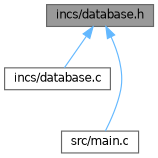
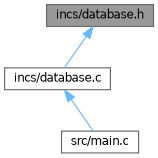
edge "src/main.c" -> "incs/database.h": now "src/main.c" -> "incs/database.c"
